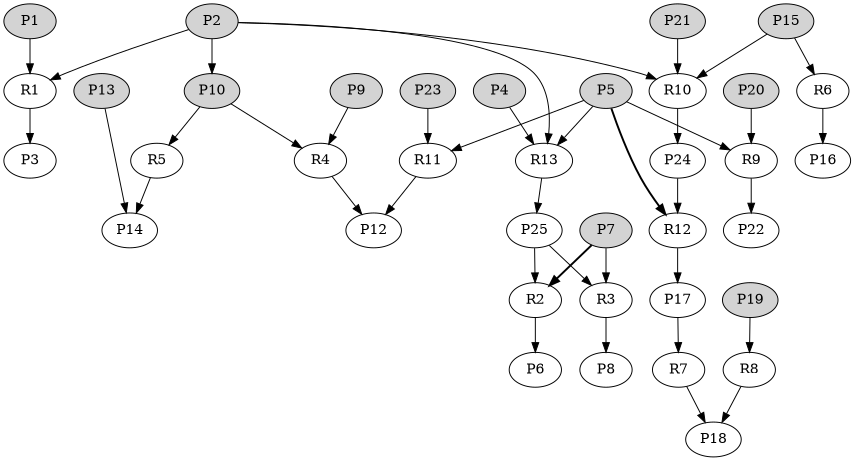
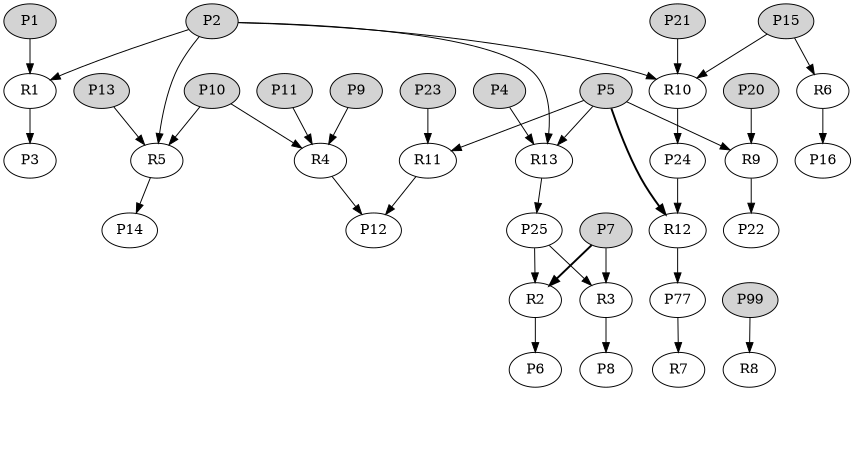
edge "P2" -> "P10": now "P2" -> "R5"
node "P11": added
edge "P13" -> "P14": now "P13" -> "R5"
node "P17": label "P17" -> "P77"
node "P19": label "P19" -> "P99"
node "P18": removed
